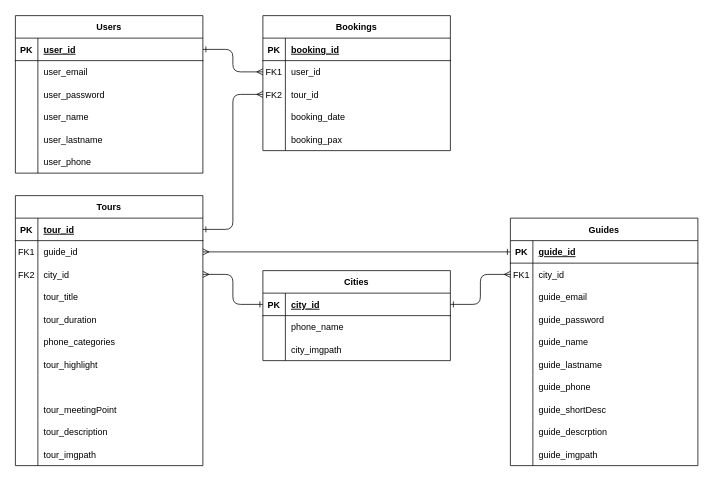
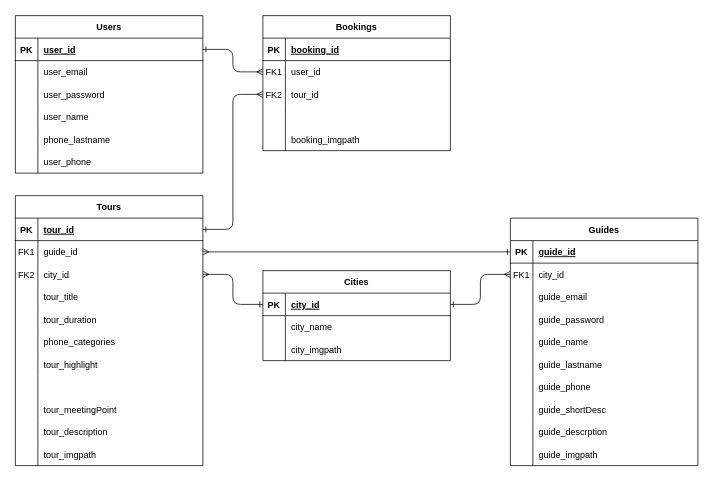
node "booking_date": removed
node "user_lastname": label "user_lastname" -> "phone_lastname"
node "booking_pax": label "booking_pax" -> "booking_imgpath"
node "phone_name": label "phone_name" -> "city_name"
